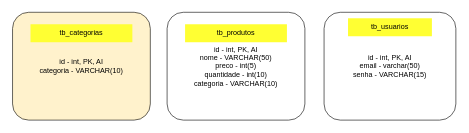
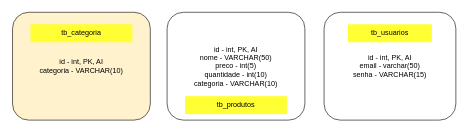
node "tb_usuarios": moved (390, 27) -> (390, 33)
node "tb_categorias": label "tb_categorias" -> "tb_categoria"
node "tb_produtos": moved (236, 33) -> (236, 105)
